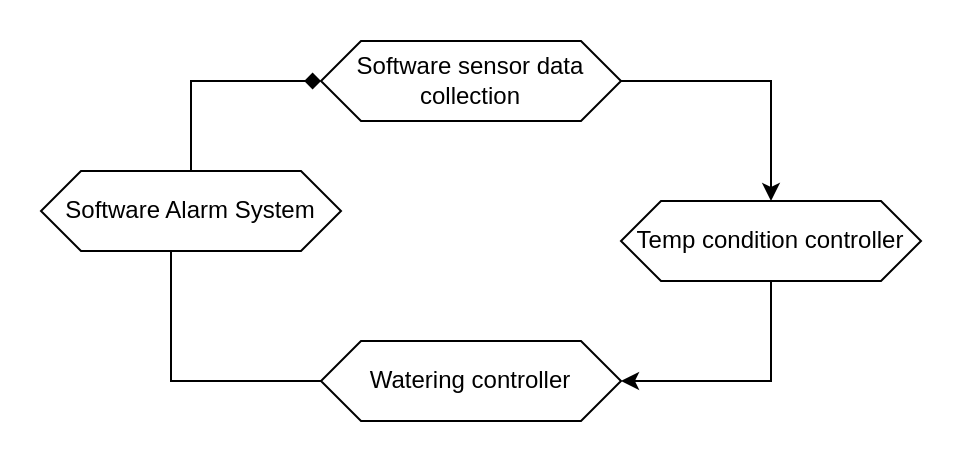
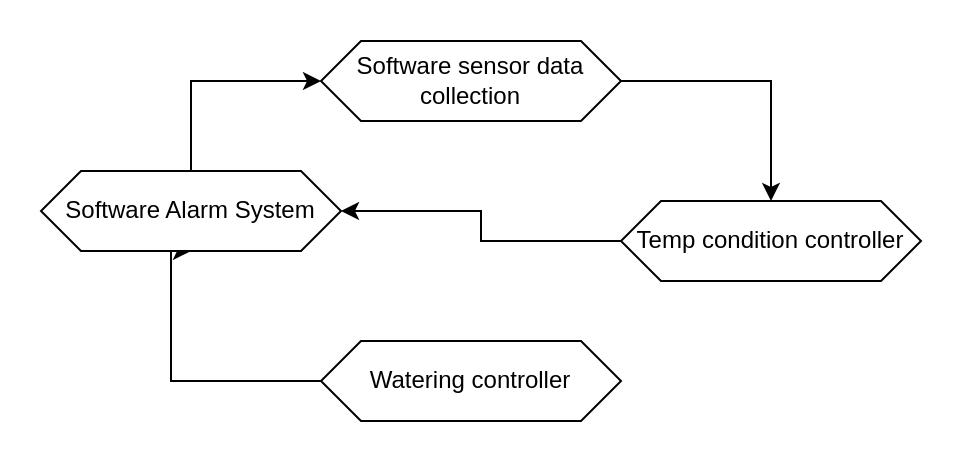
edge "Software Alarm System" -> "Software sensor data collection": arrowhead diamond -> classic
edge "Software Alarm System" -- "Watering controller": arrowhead none -> classic
edge "Temp condition controller" -> "Watering controller": now "Temp condition controller" -> "Software Alarm System"
